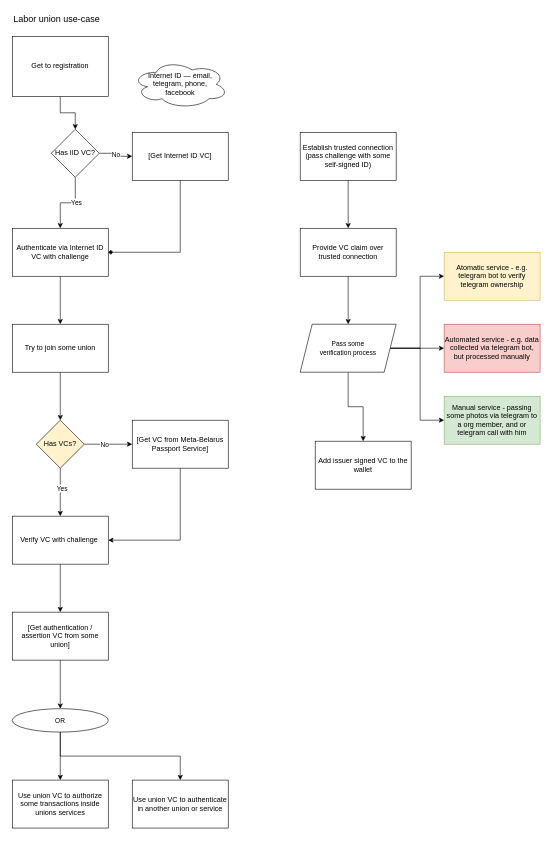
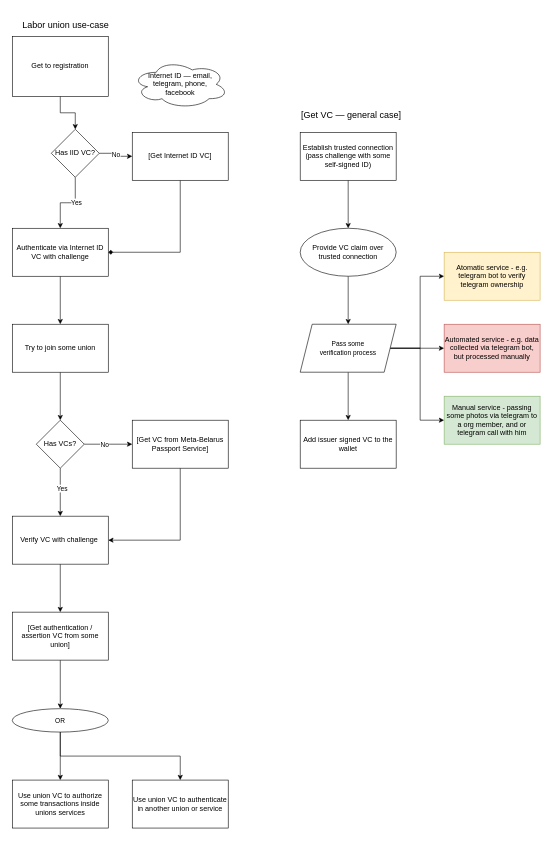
node "Labor union use-case": moved (72, 18) -> (81, 24)
node "[Get VC — general case]": added
node "Provide VC claim over trusted connection": shape rectangle -> ellipse
node "Has VCs?": fillcolor #fff2cc -> #ffffff
node "Add issuer signed VC to the wallet": moved (363, 465) -> (348, 444)
